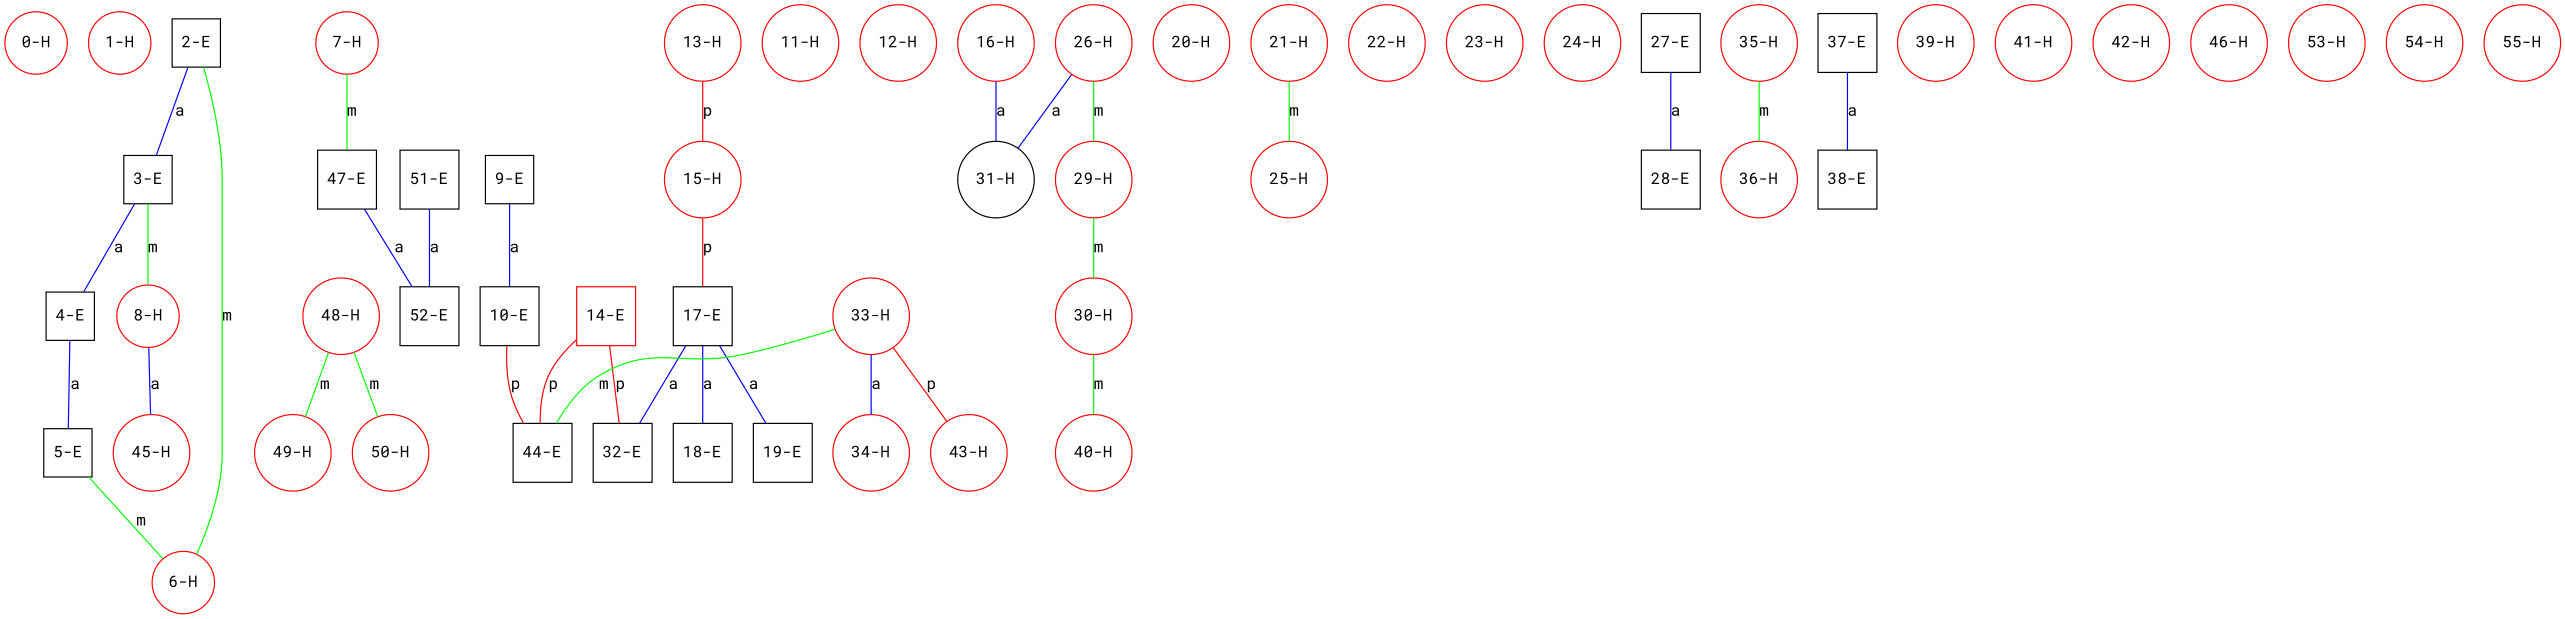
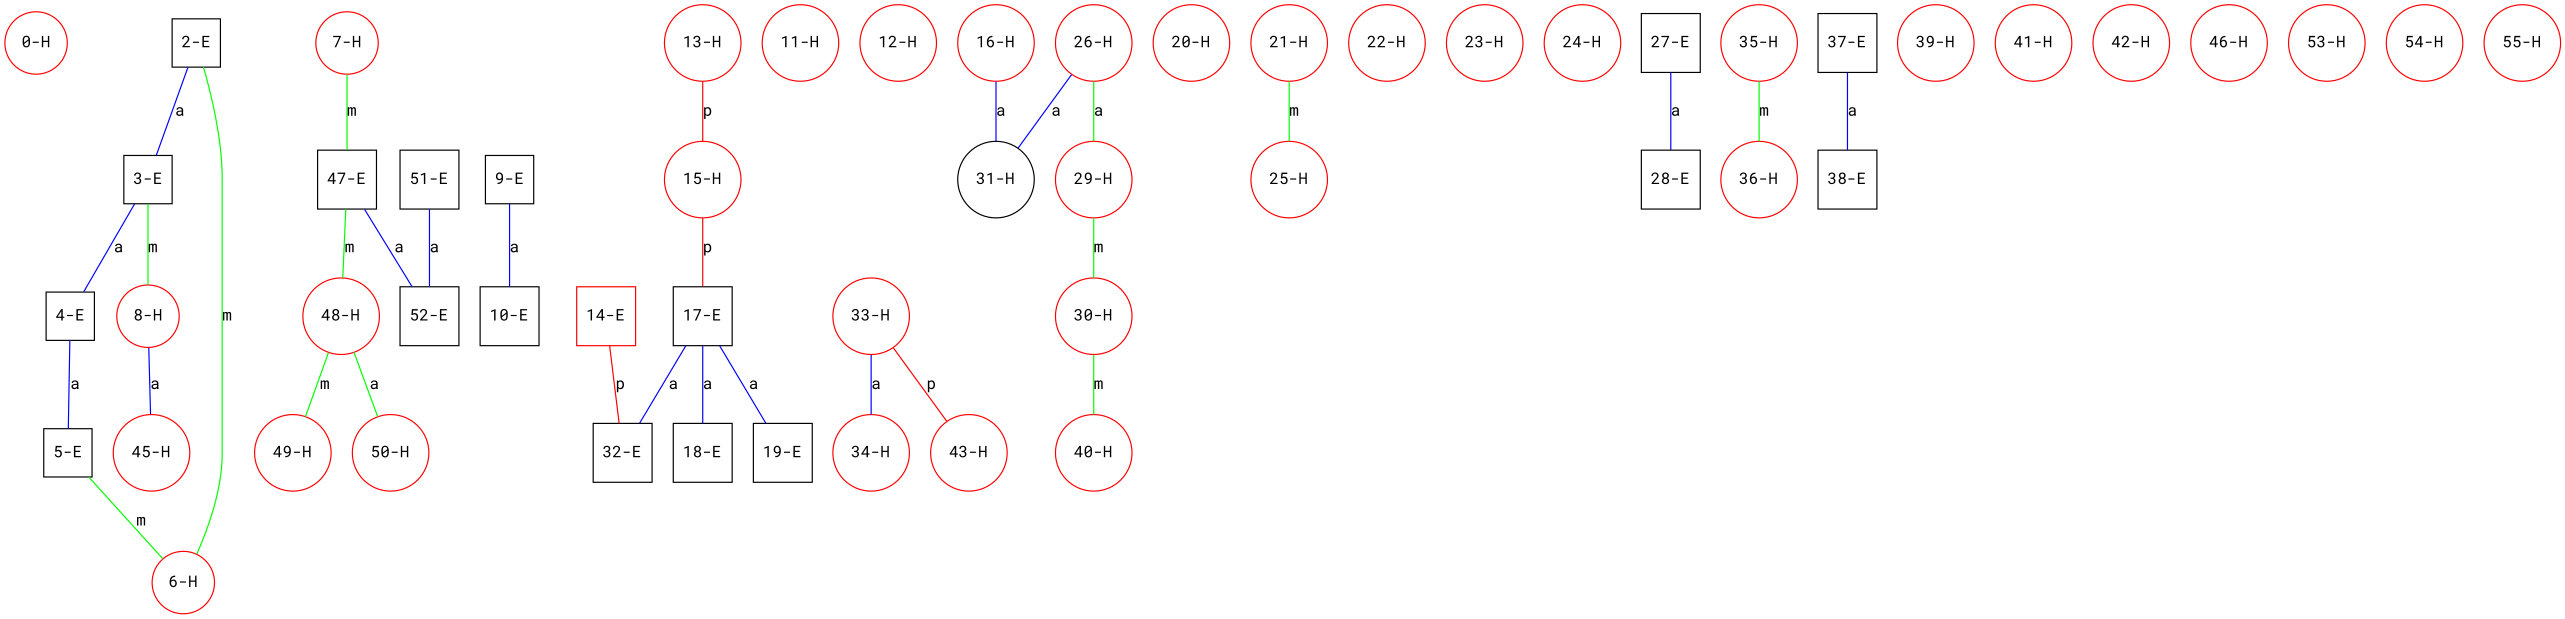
node "1-H": removed
edge "26-H" -- "29-H": label "m" -> "a"
edge "47-E" -- "48-H": added, label "m"
edge "48-H" -- "50-H": label "m" -> "a"
node "44-E": removed
